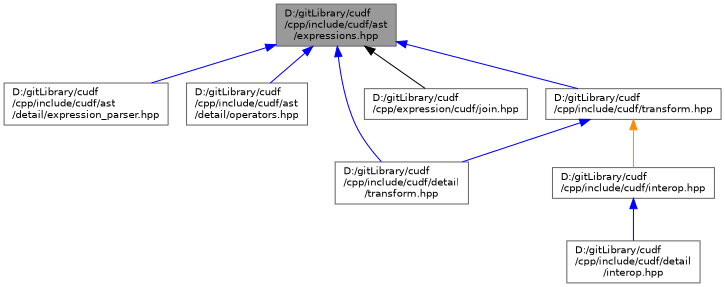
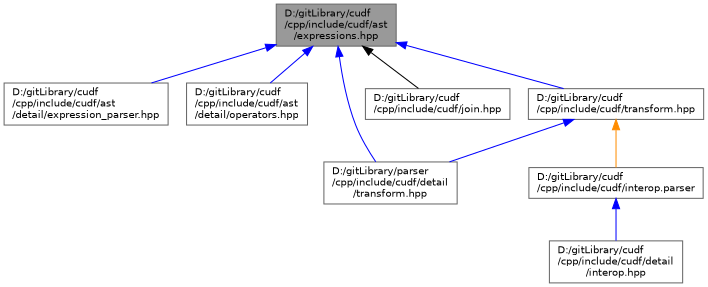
node "D:/gitLibrary/cudf /cpp/expression/cudf/join.hpp": label "D:/gitLibrary/cudf /cpp/expression/cudf/join.hpp" -> "D:/gitLibrary/cudf /cpp/include/cudf/join.hpp"
node "D:/gitLibrary/cudf /cpp/include/cudf/detail /transform.hpp": label "D:/gitLibrary/cudf /cpp/include/cudf/detail /transform.hpp" -> "D:/gitLibrary/parser /cpp/include/cudf/detail /transform.hpp"
node "D:/gitLibrary/cudf /cpp/include/cudf/interop.hpp": label "D:/gitLibrary/cudf /cpp/include/cudf/interop.hpp" -> "D:/gitLibrary/cudf /cpp/include/cudf/interop.parser"
